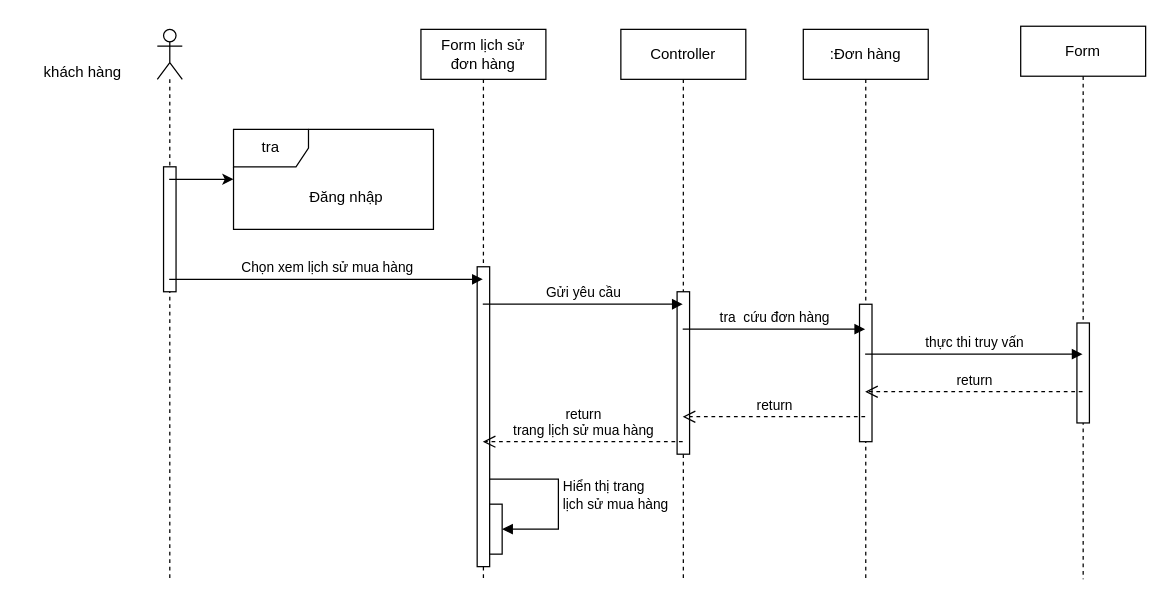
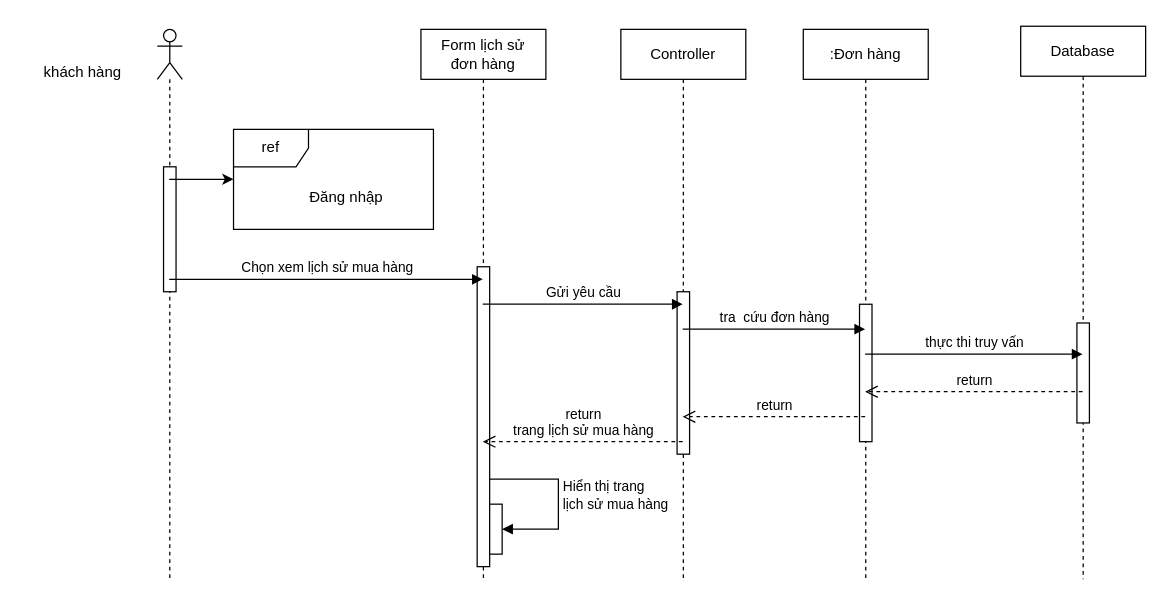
node "Form": label "Form" -> "Database"
node "tra": label "tra" -> "ref"
